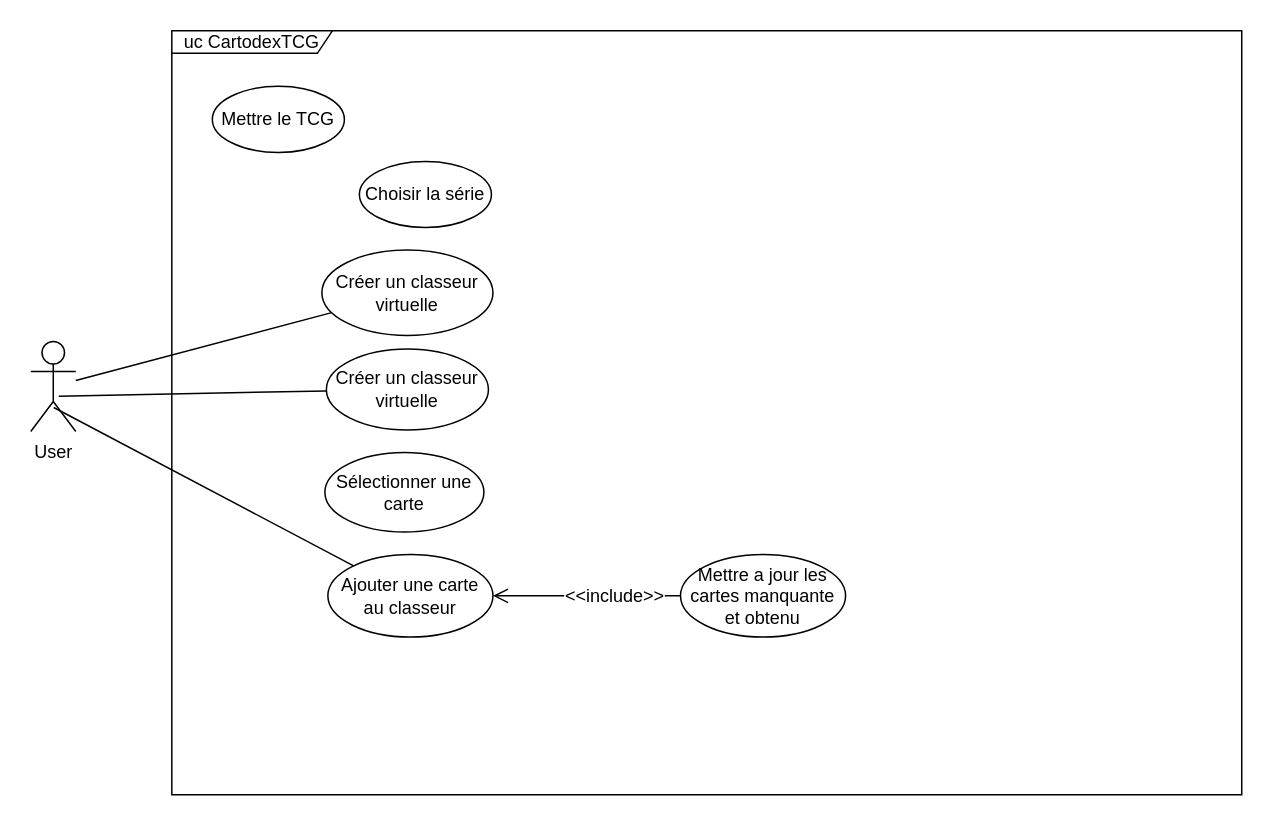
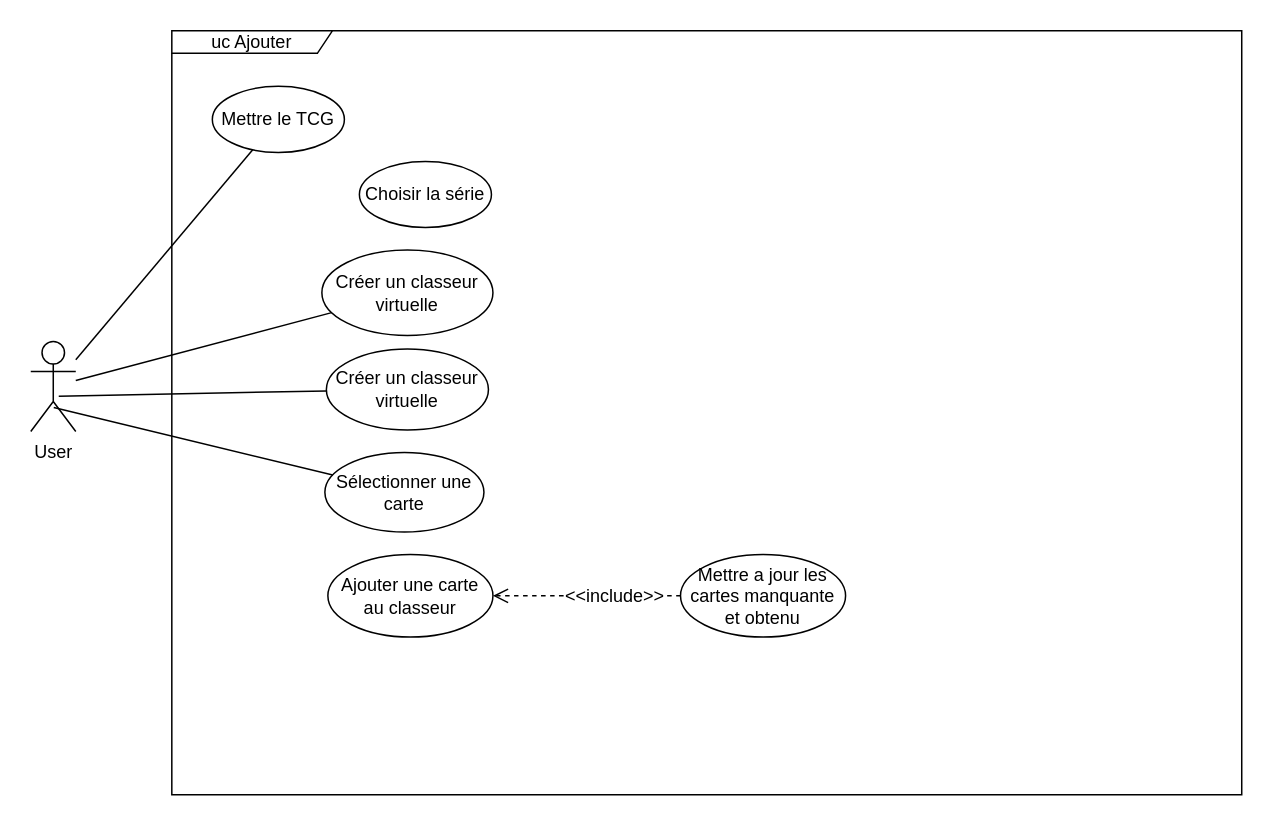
node "uc CartodexTCG": label "uc CartodexTCG" -> "uc Ajouter"
edge "Mettre le TCG" -- "User": added
edge "User" -- "Ajouter une carte au classeur": now "User" -- "Sélectionner une carte"
edge "Mettre a jour les cartes manquante et obtenu" -> "Ajouter une carte au classeur": style solid -> dashed
